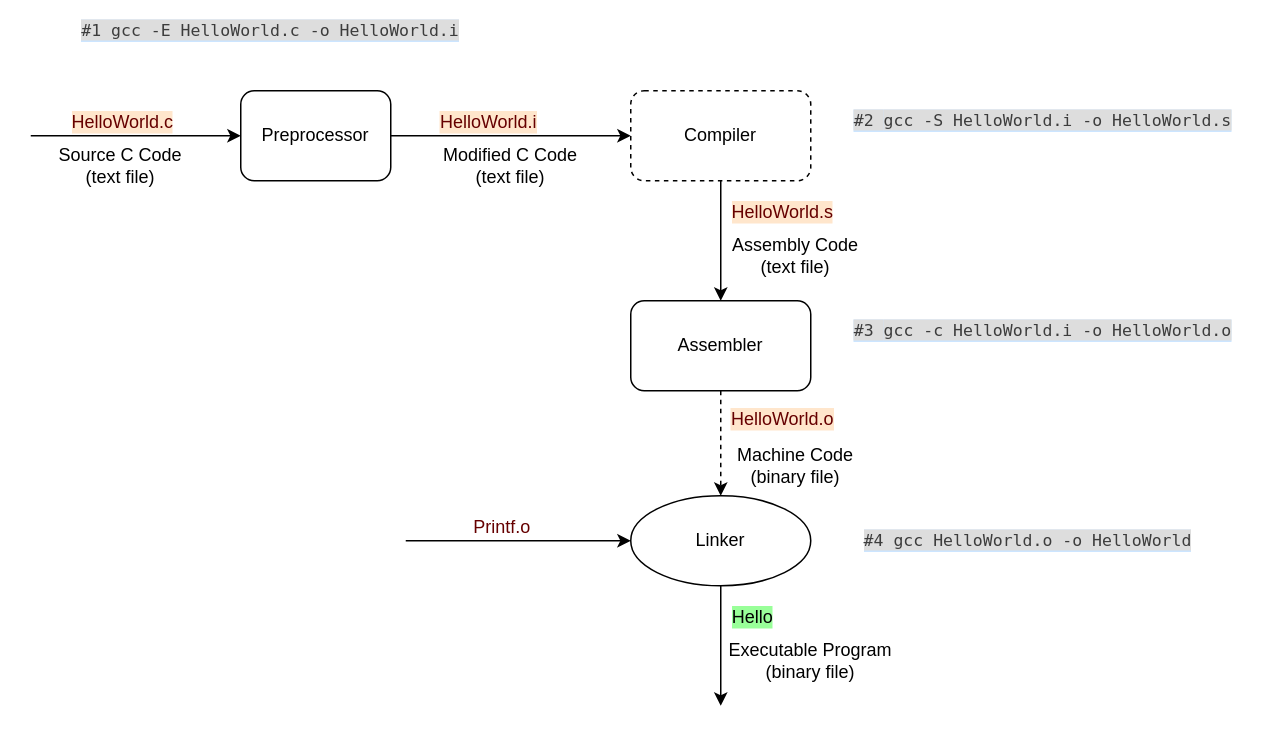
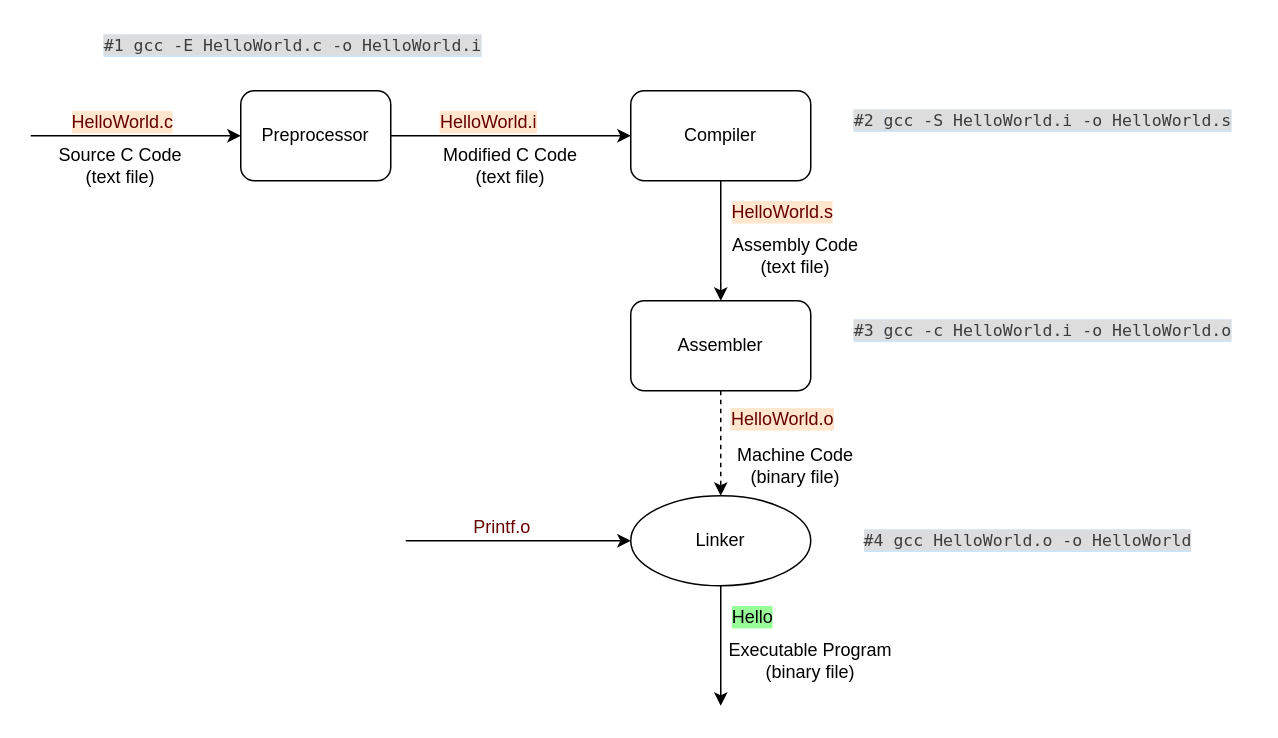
node "#1 gcc -E HelloWorld.c -o HelloWorld.i": moved (271, 31) -> (293, 46)
node "Compiler": style dashed -> solid
